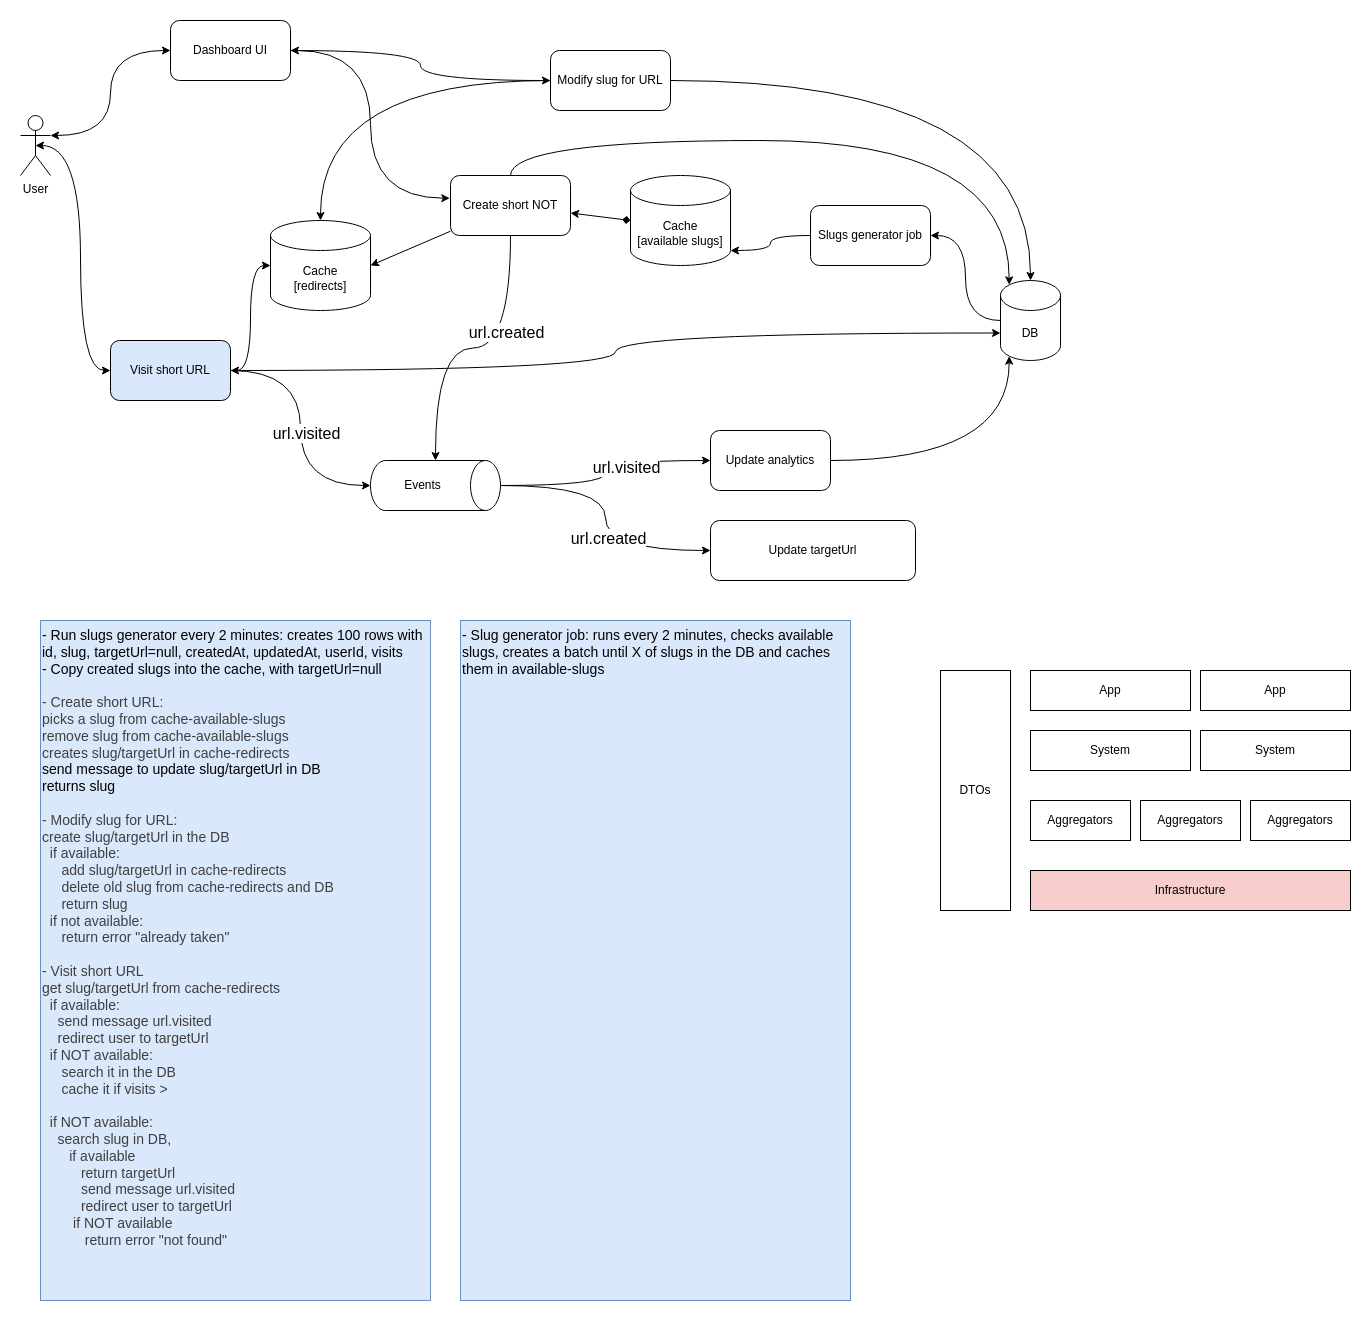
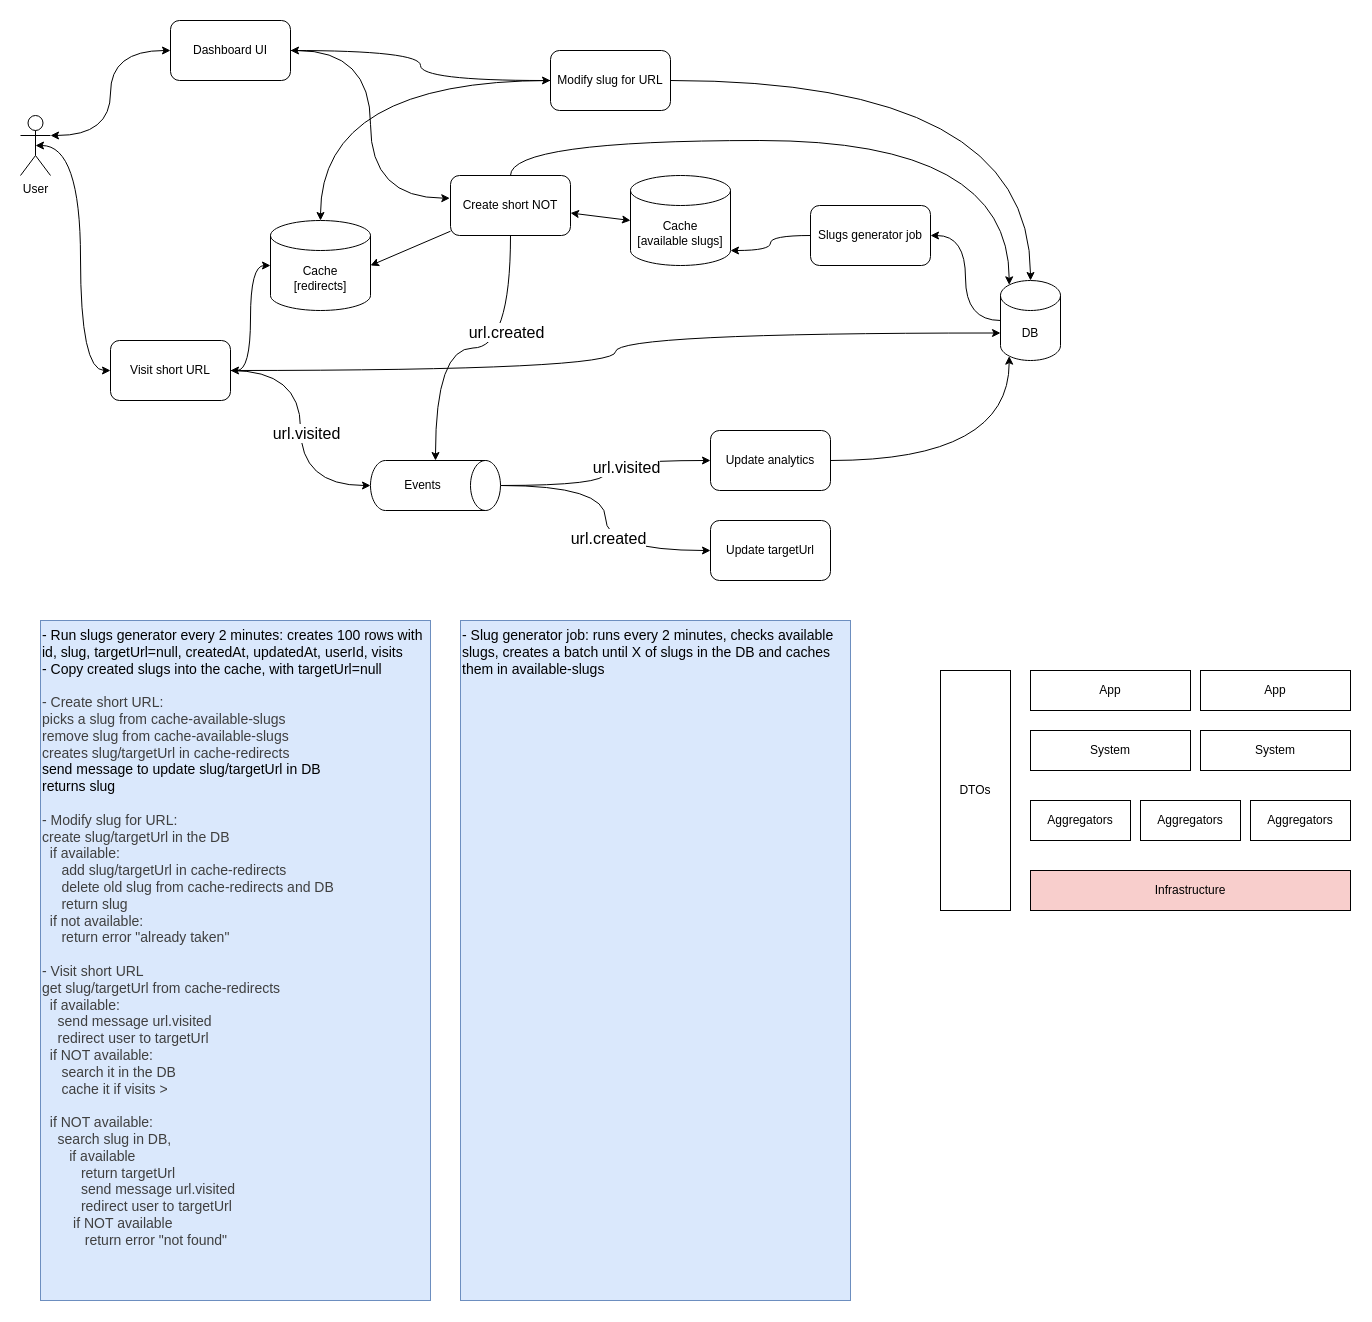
edge "Create short NOT" -- "Cache [available slugs]": arrowhead diamond -> classic
node "Visit short URL": fillcolor #dae8fc -> #ffffff
node "Update targetUrl": size 205x60 -> 120x60
